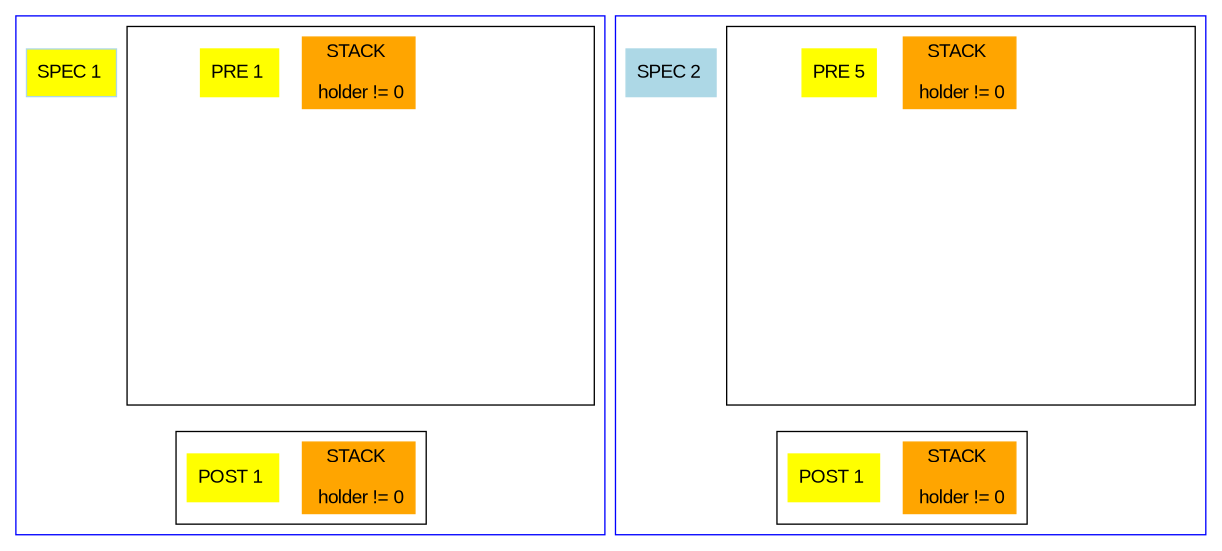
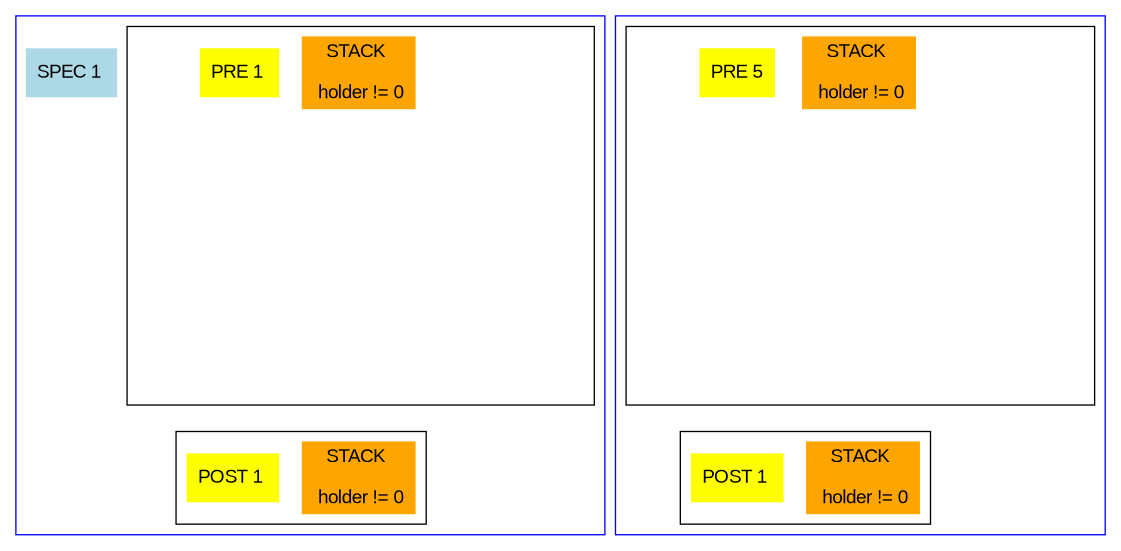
node "SPEC 1": fillcolor yellow -> lightblue
node "SPEC 2": removed
